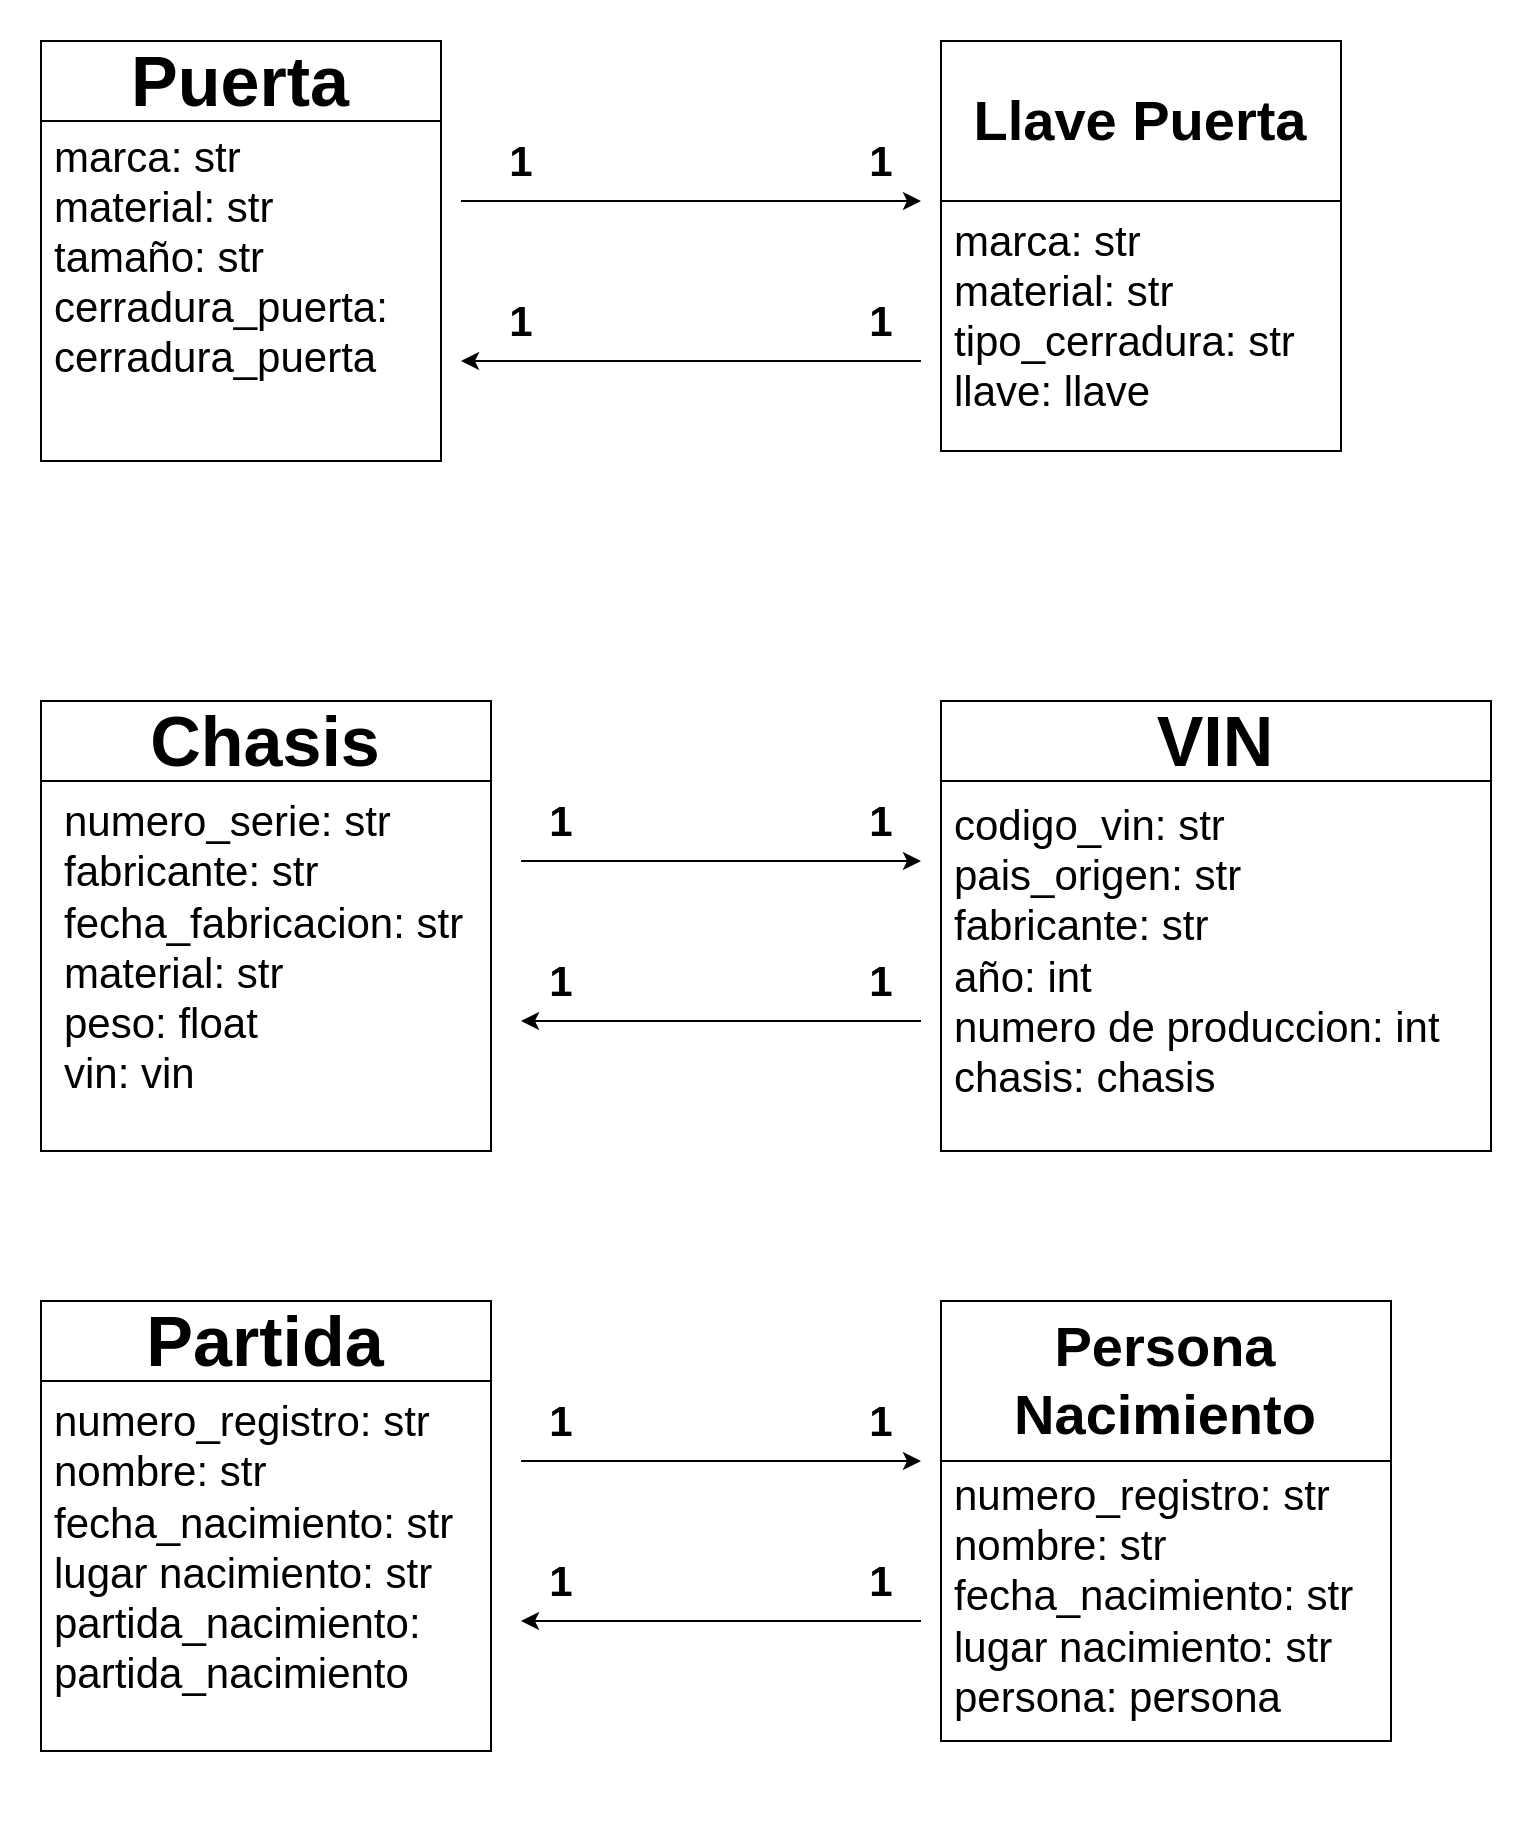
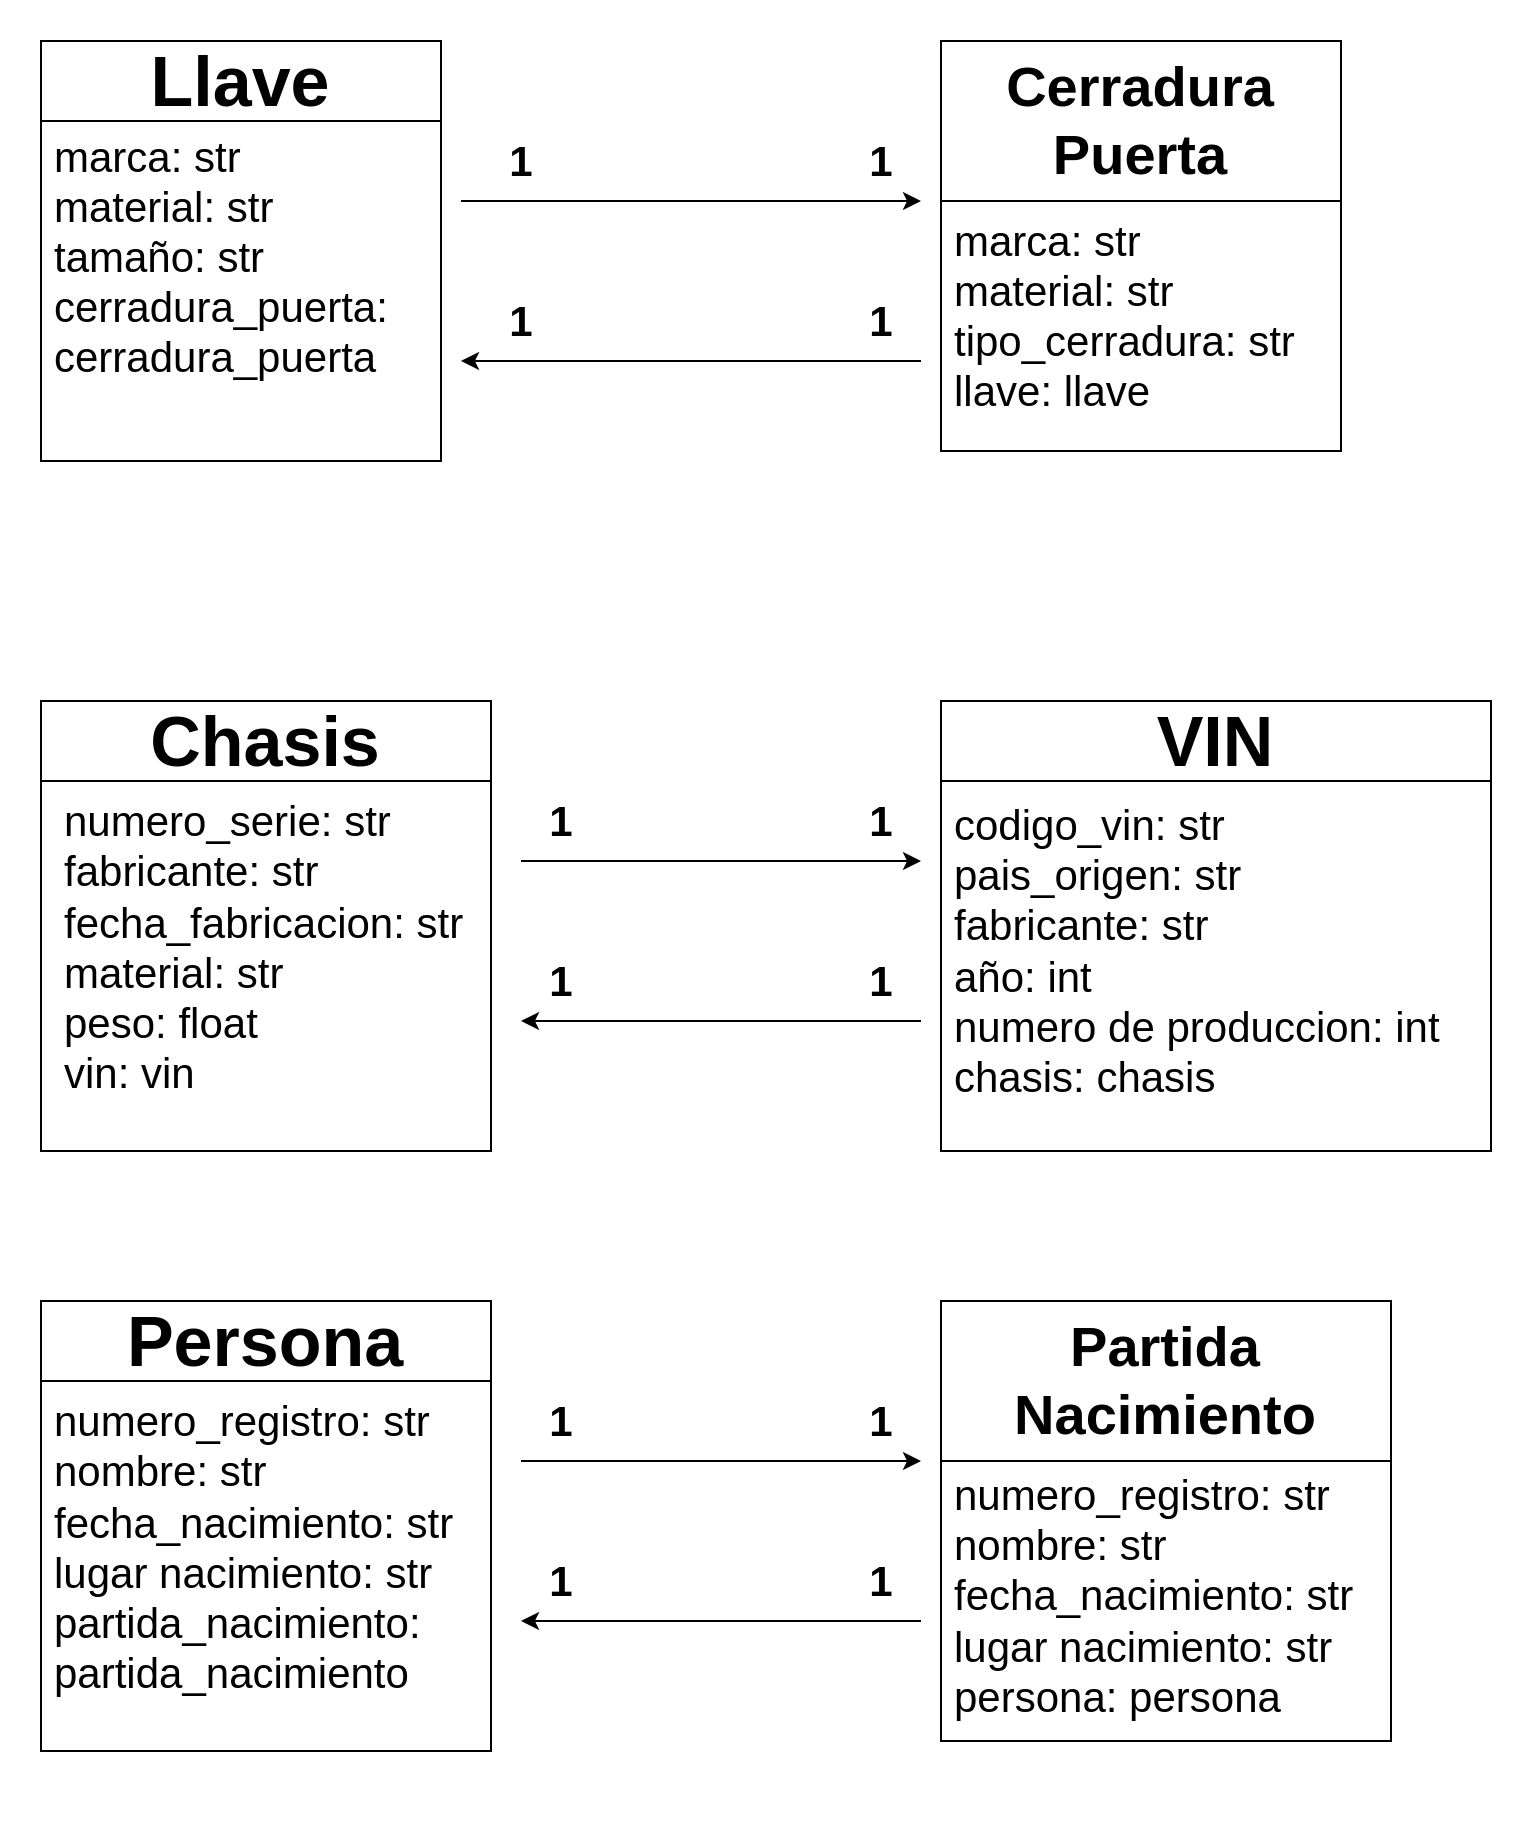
node "Puerta": label "Puerta" -> "Llave"
node "Llave Puerta": label "Llave Puerta" -> "Cerradura Puerta"
node "Partida": label "Partida" -> "Persona"
node "Persona Nacimiento": label "Persona Nacimiento" -> "Partida Nacimiento"
